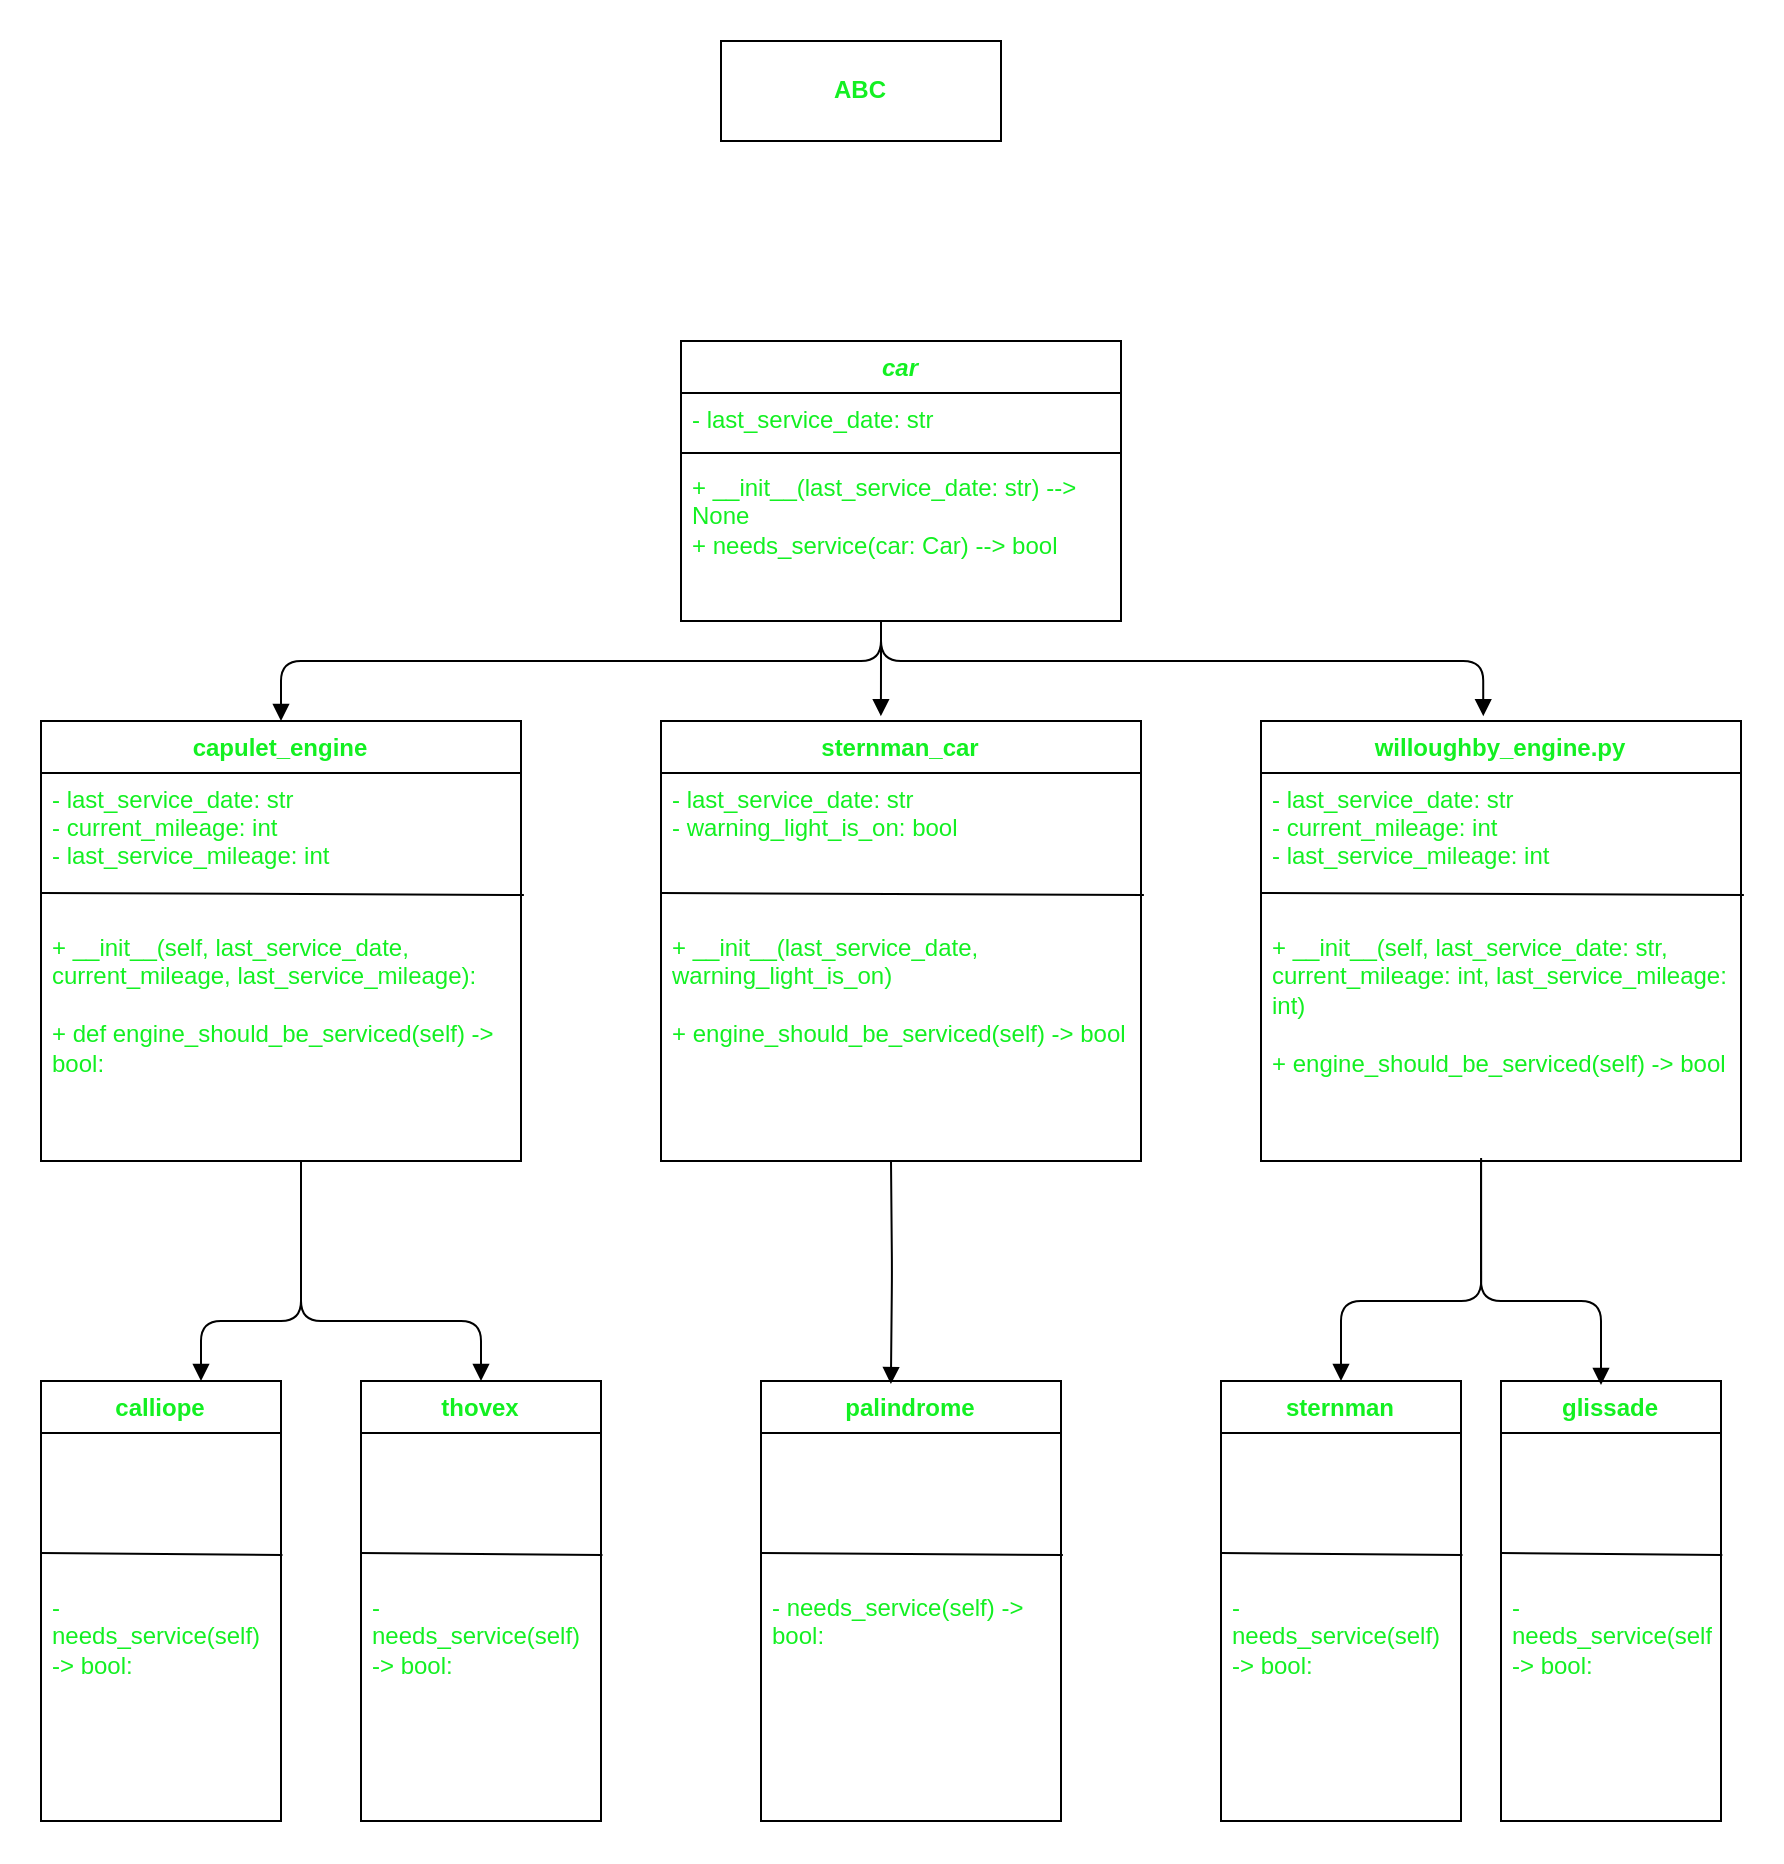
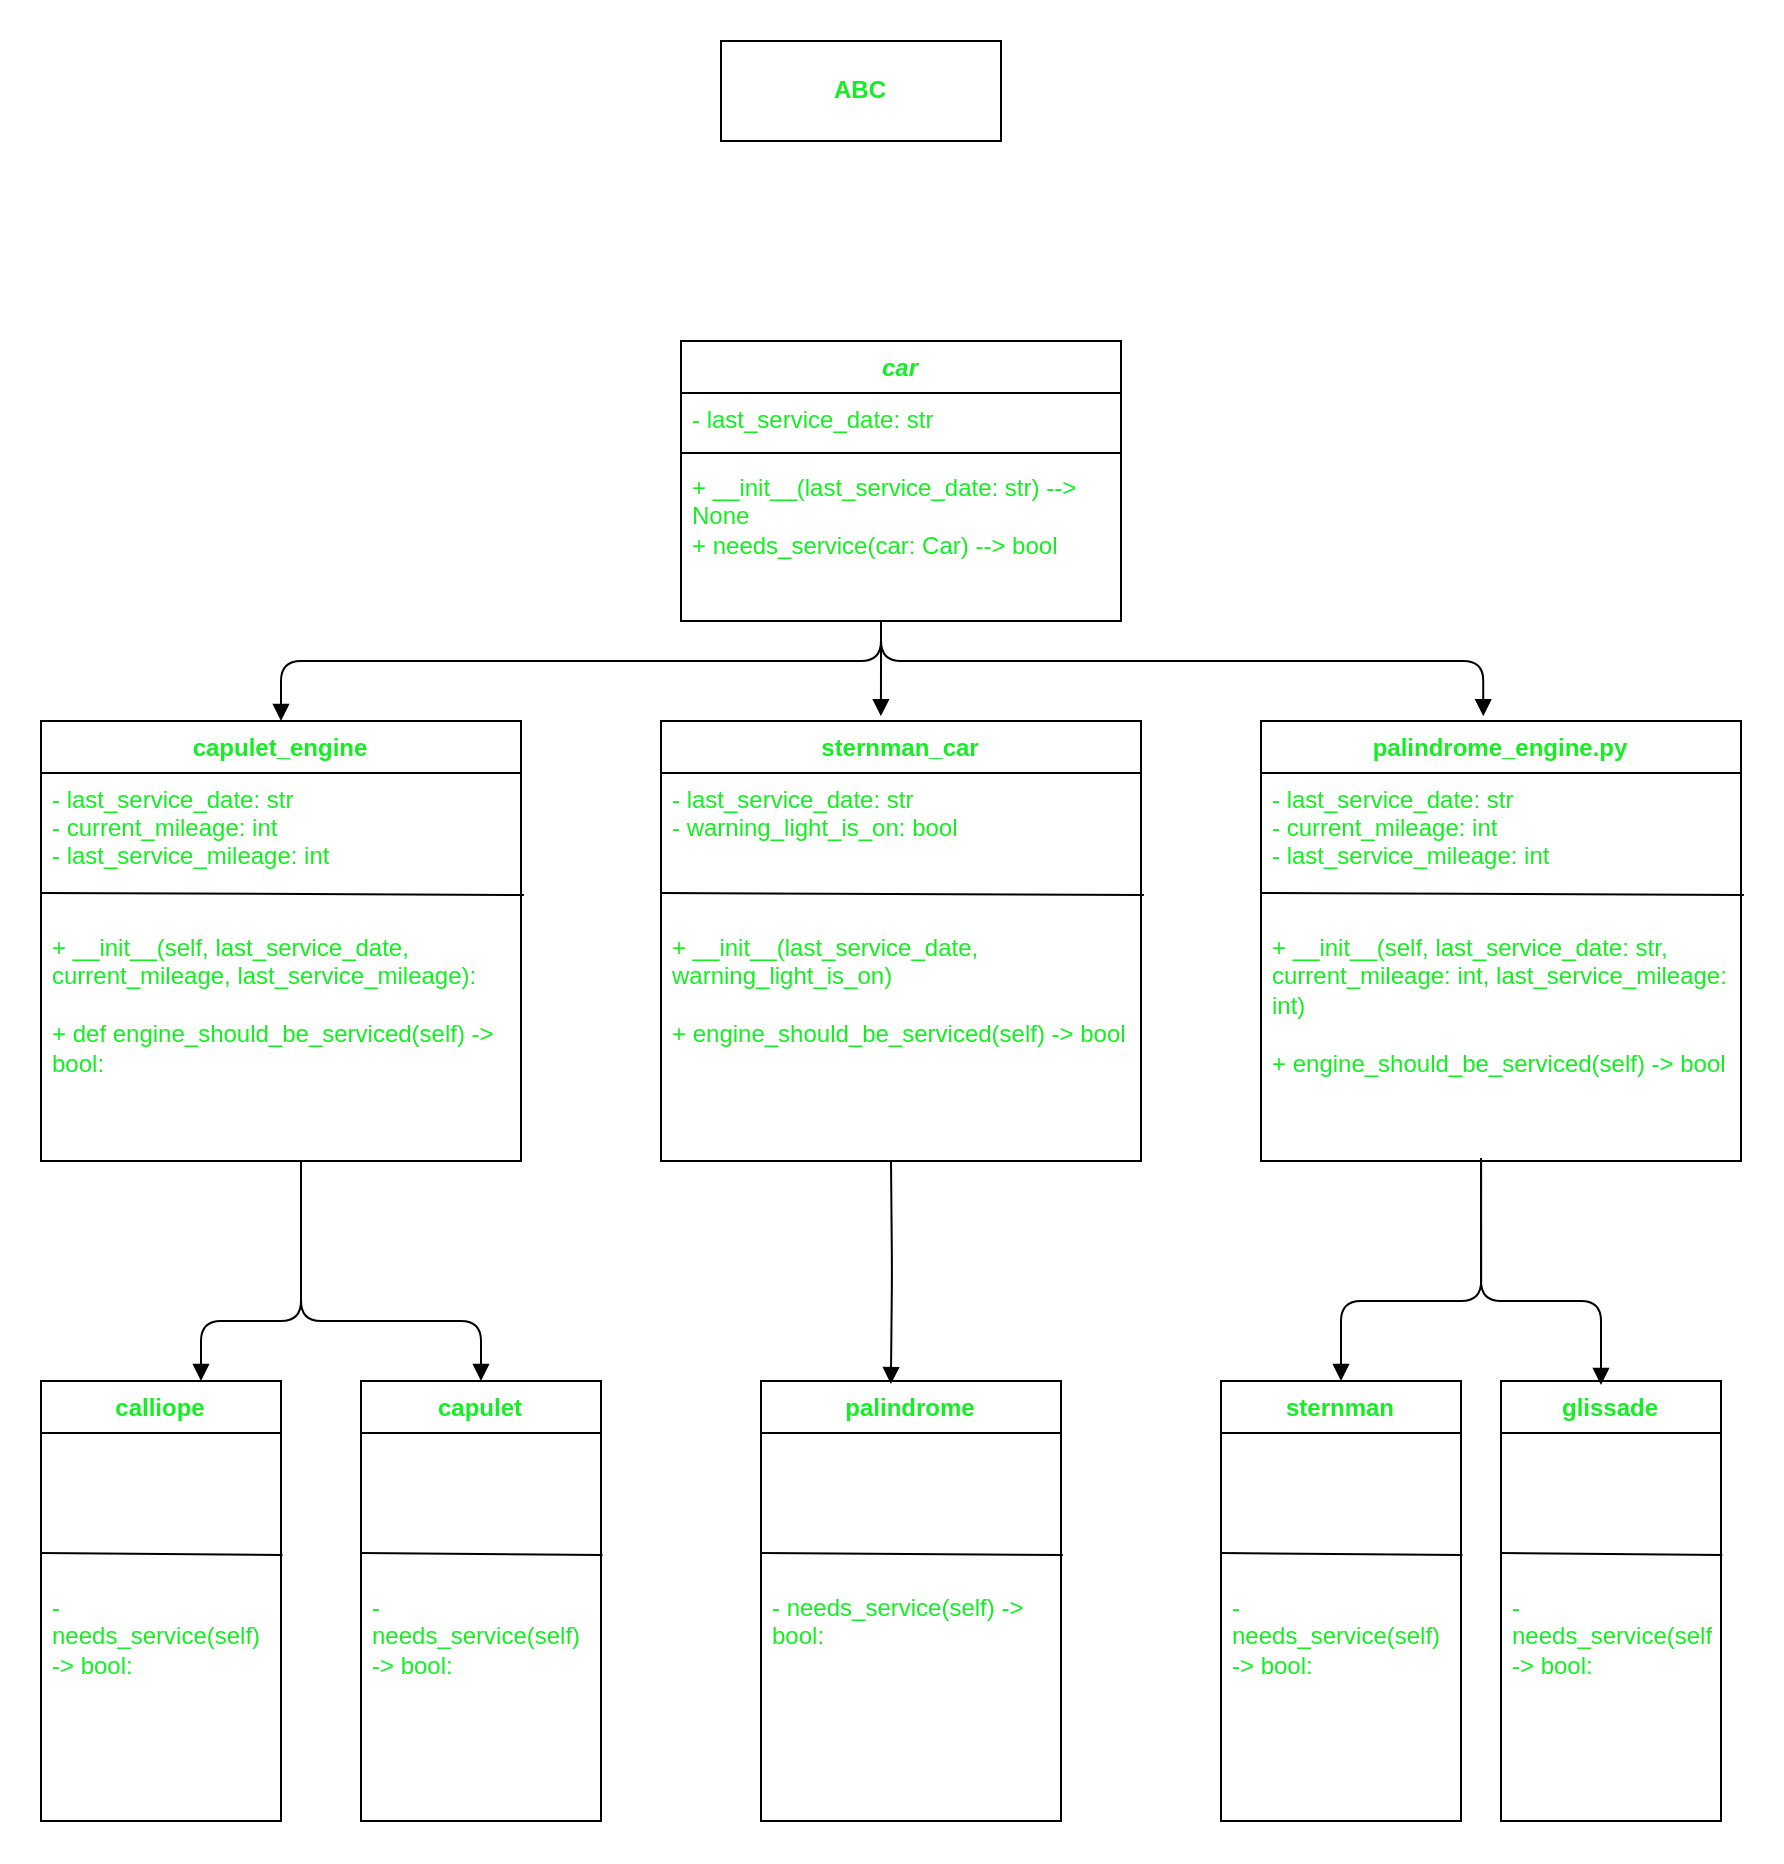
node "willoughby_engine.py": label "willoughby_engine.py" -> "palindrome_engine.py"
node "thovex": label "thovex" -> "capulet"
